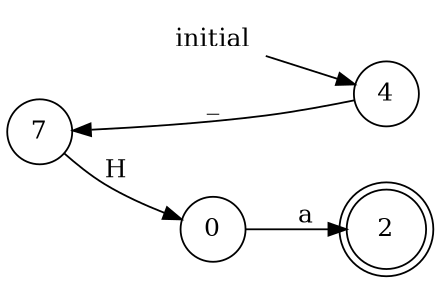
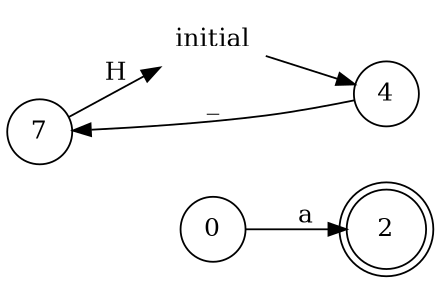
edge "7" -> "0": now "7" -> "initial"
